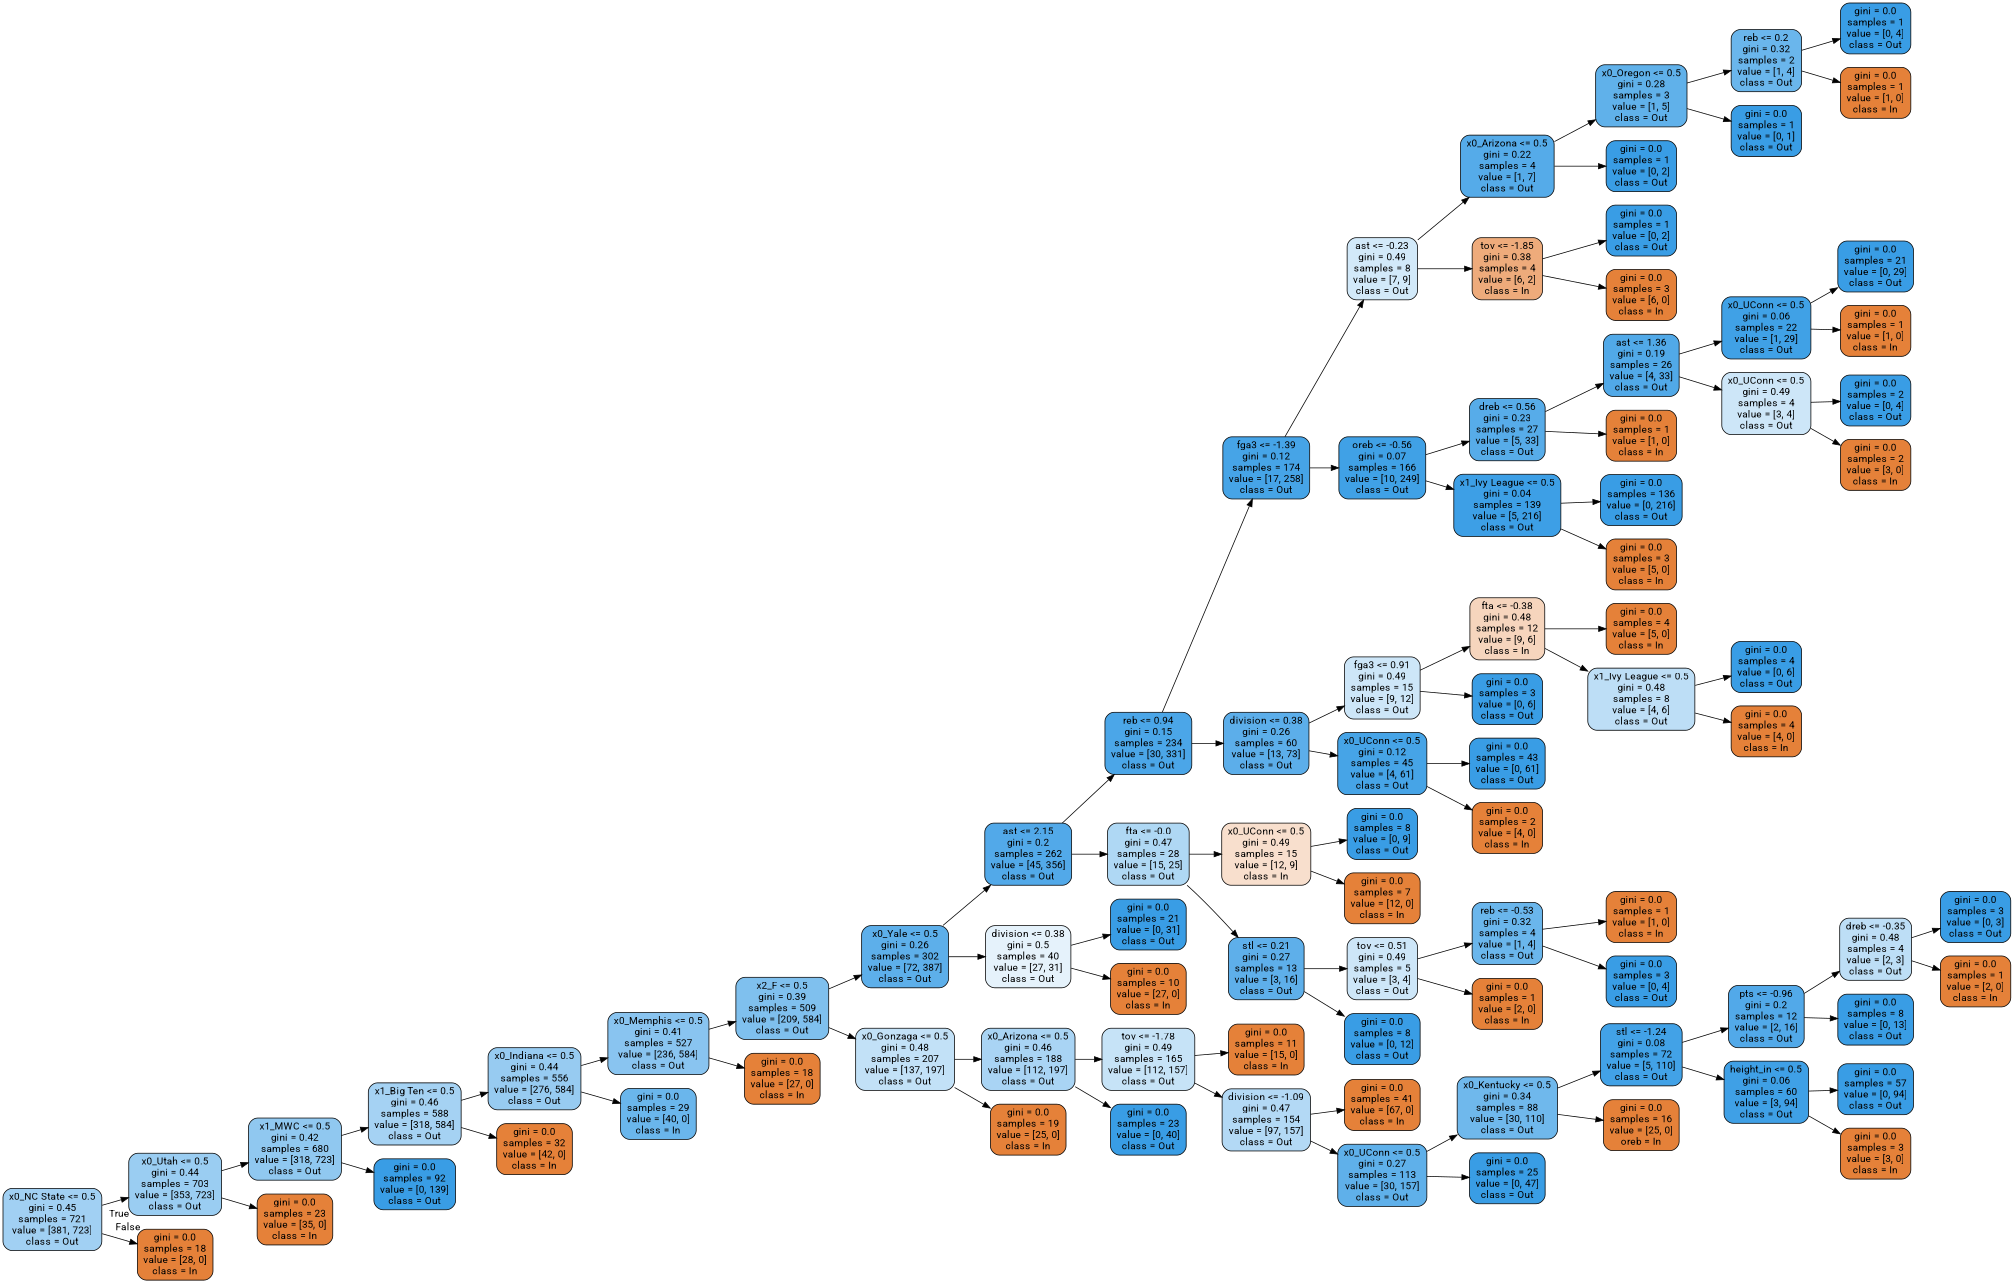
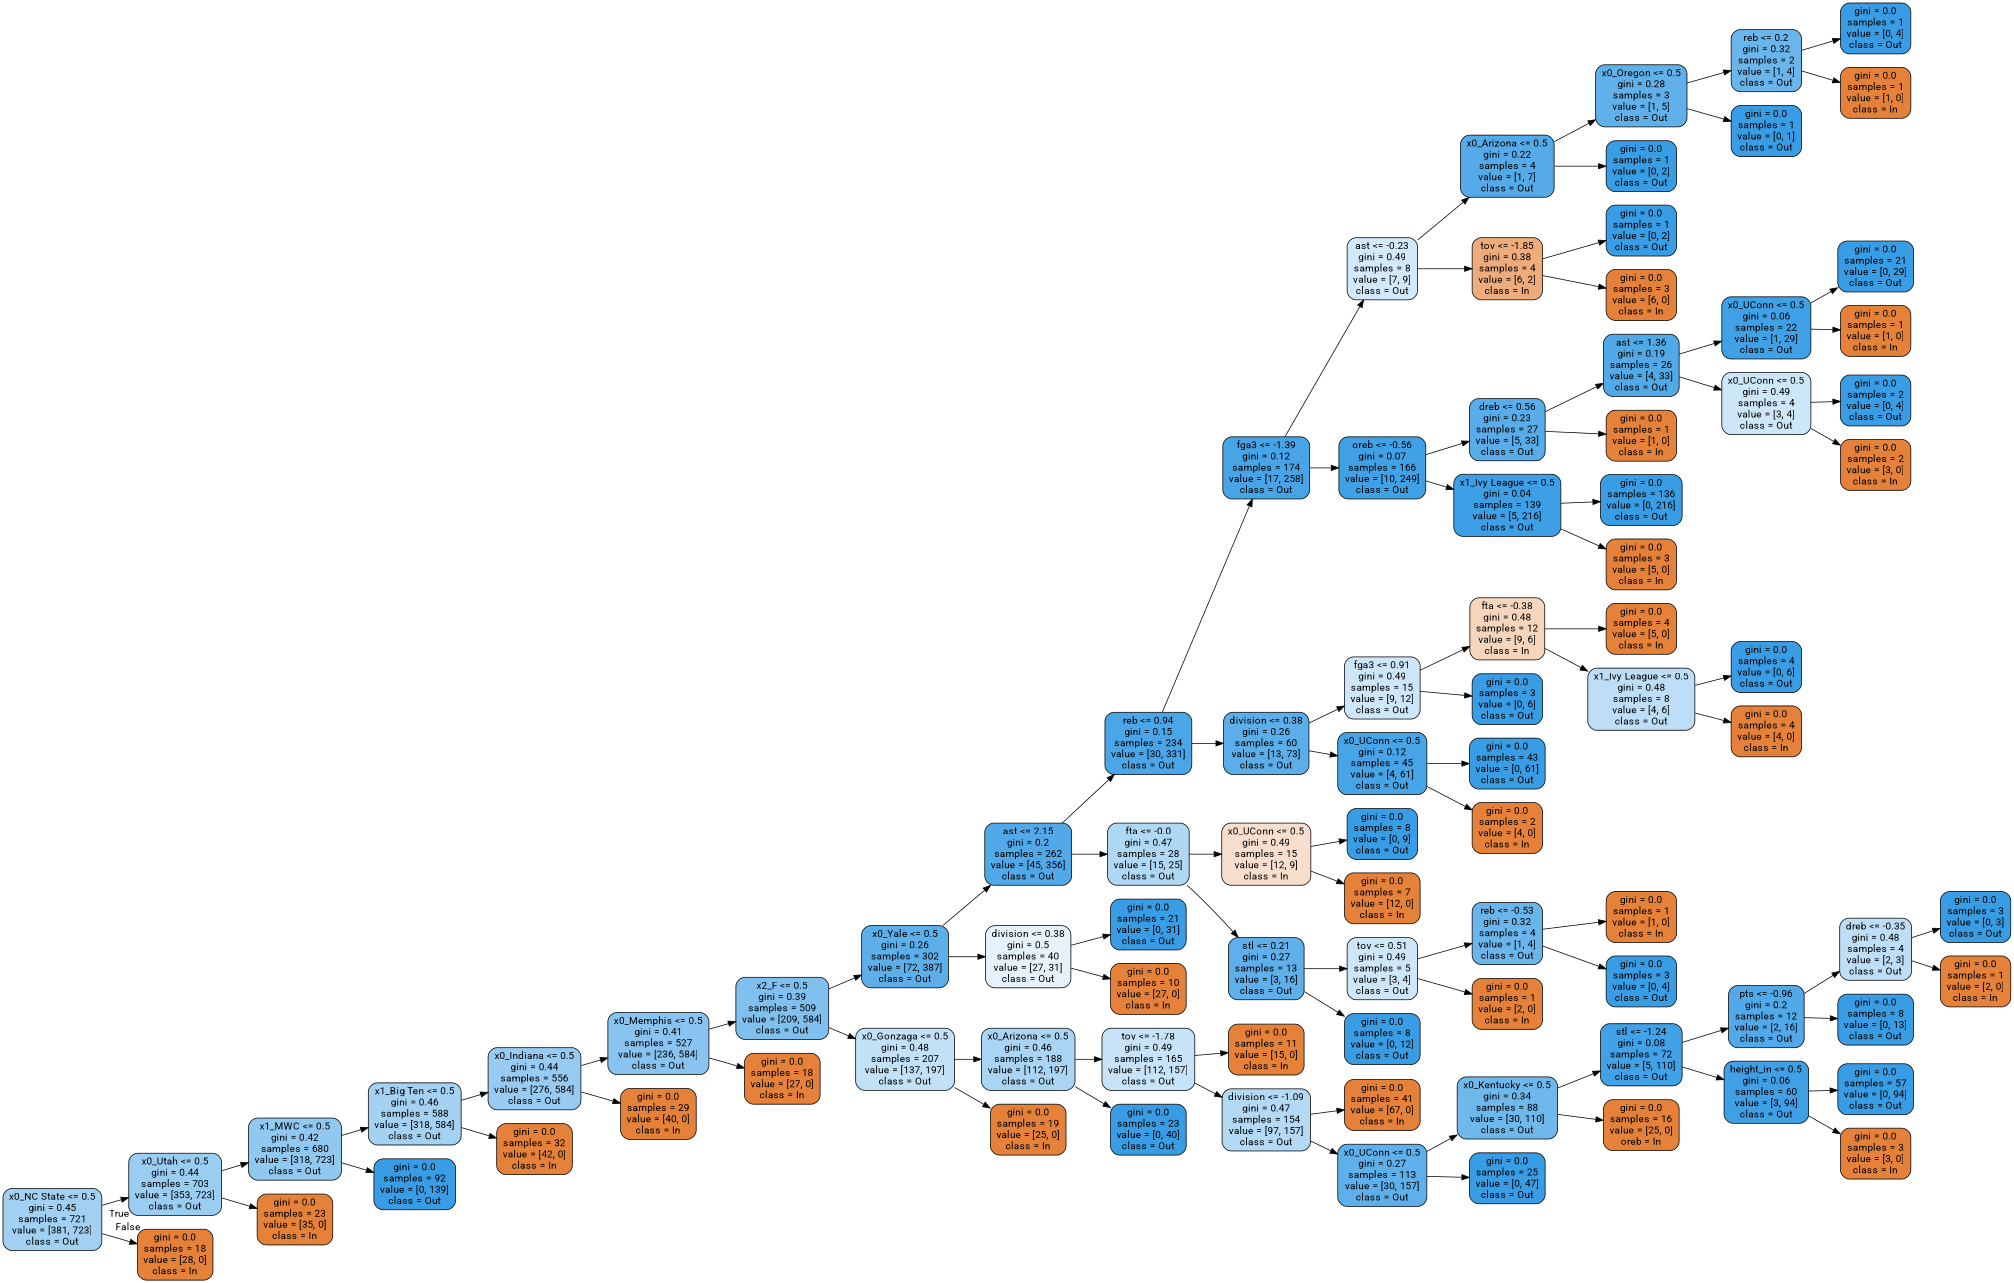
node "gini = 0.0 samples = 29 value = [40, 0] class = In": fillcolor #399de5bf -> #e58139ff
